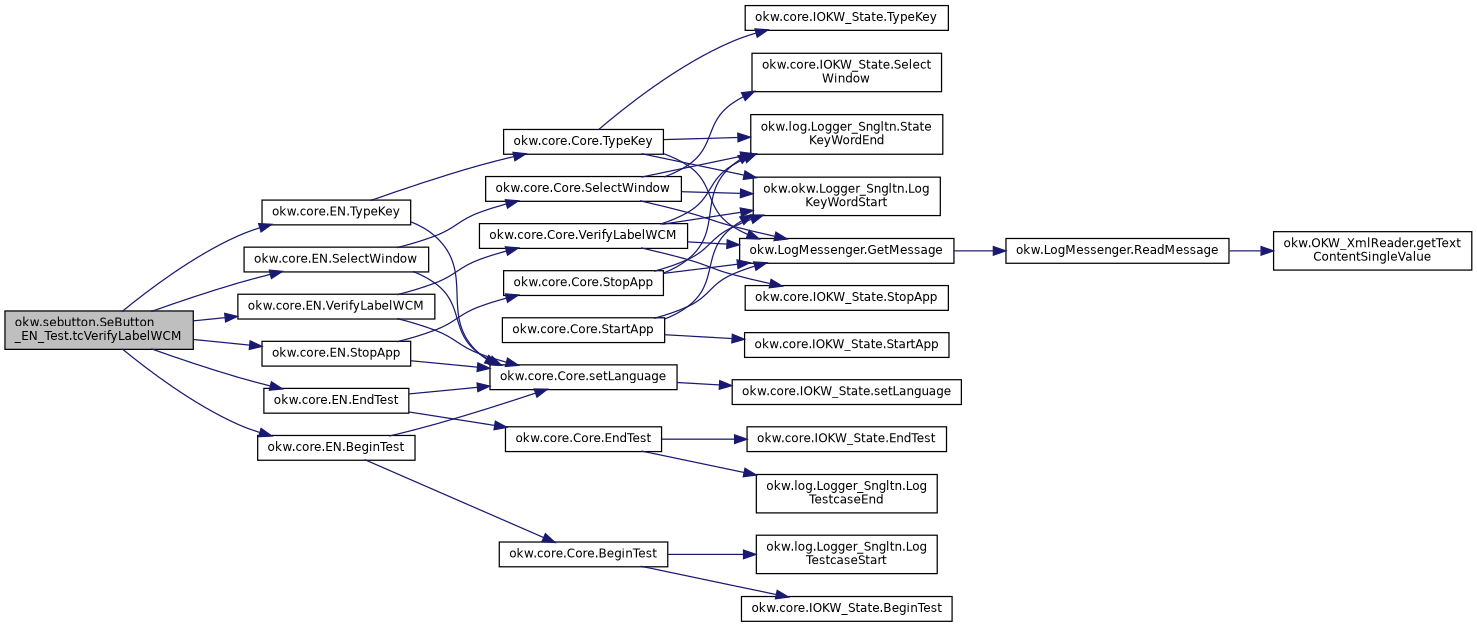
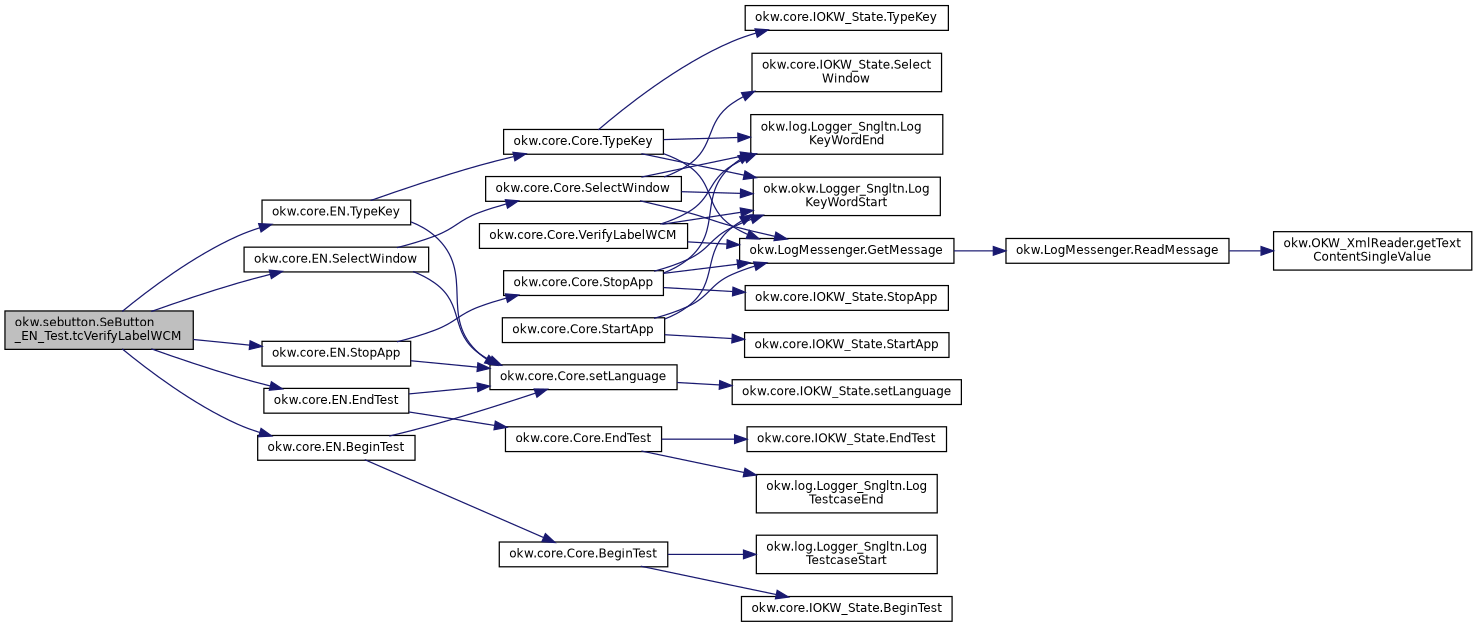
node "okw.log.Logger_Sngltn.State KeyWordEnd": label "okw.log.Logger_Sngltn.State KeyWordEnd" -> "okw.log.Logger_Sngltn.Log KeyWordEnd"
edge "okw.core.Core.VerifyLabelWCM" -> "okw.core.IOKW_State.StopApp": now "okw.core.Core.StopApp" -> "okw.core.IOKW_State.StopApp"
node "okw.core.EN.VerifyLabelWCM": removed
